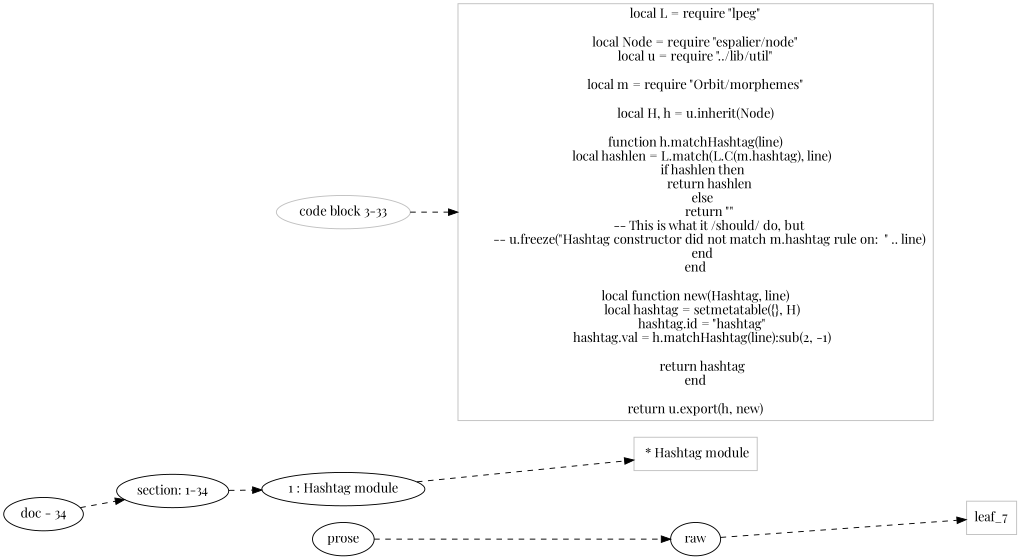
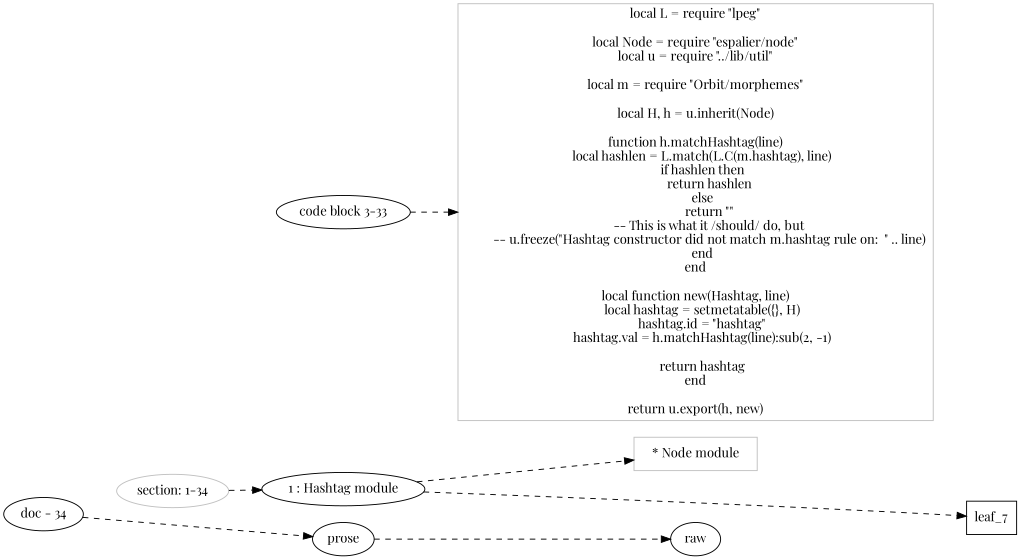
node "code block 3-33": color Gray -> black
node "* Hashtag module": label "* Hashtag module" -> "* Node module"
node "section: 1-34": color black -> Gray
edge "doc - 34" -> "section: 1-34": now "doc - 34" -> "prose"
node "leaf_7": color Gray -> black
edge "raw" -> "leaf_7": now "1 : Hashtag module" -> "leaf_7"
